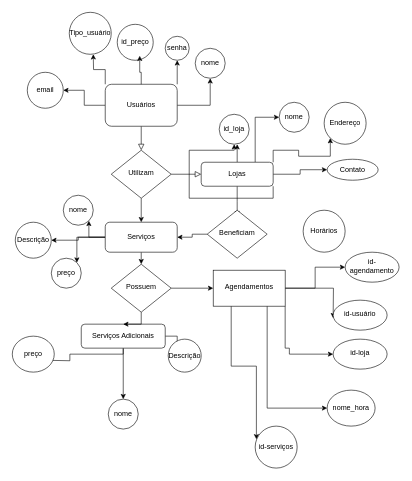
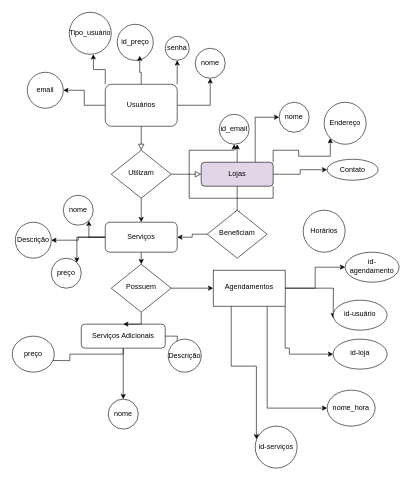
node "id_loja": label "id_loja" -> "id_email"
node "Lojas": fillcolor #ffffff -> #e1d5e7
